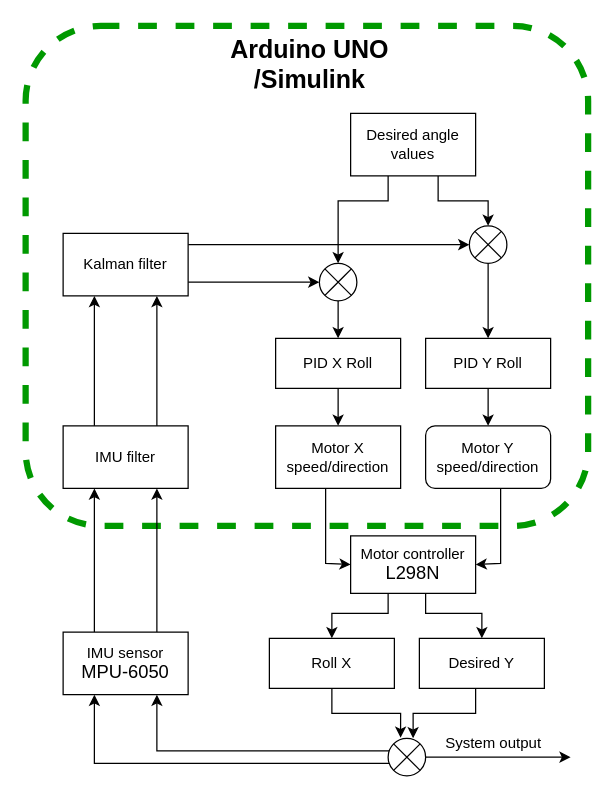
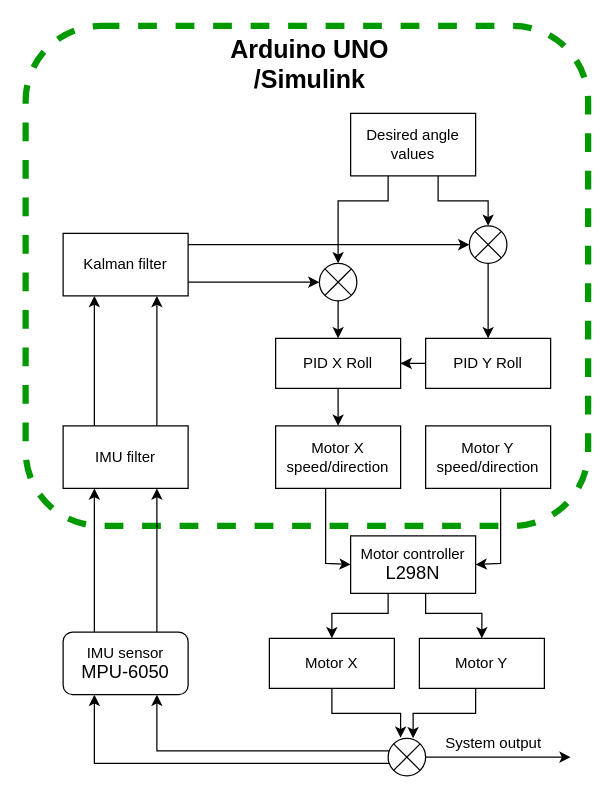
edge "PID Y Roll" -> "Motor Y speed/direction": now "PID Y Roll" -> "PID X Roll"
node "Motor Y speed/direction": shape rounded rectangle -> rectangle
node "IMU sensor MPU-6050": shape rectangle -> rounded rectangle
node "Roll X": label "Roll X" -> "Motor X"
node "Desired Y": label "Desired Y" -> "Motor Y"
